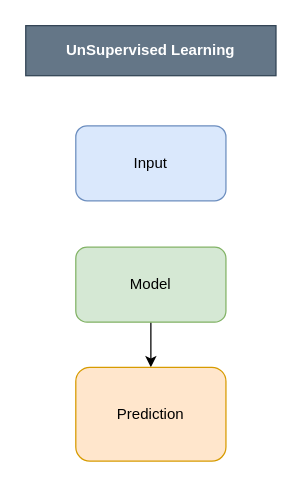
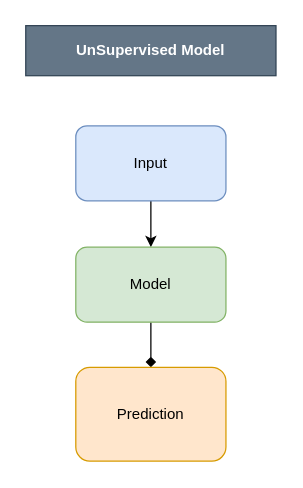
node "UnSupervised Learning": label "UnSupervised Learning" -> "UnSupervised Model"
edge "Input" -> "Model": added
edge "Model" -> "Prediction": arrowhead classic -> diamond
